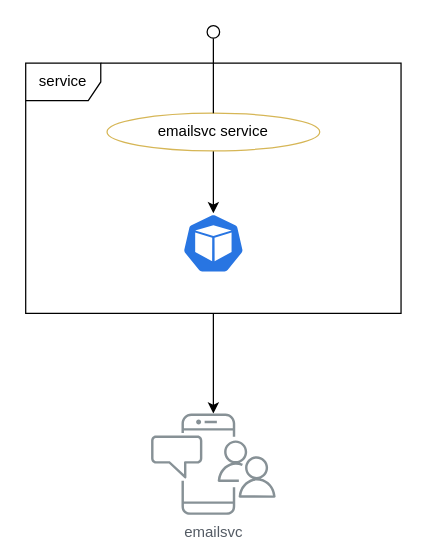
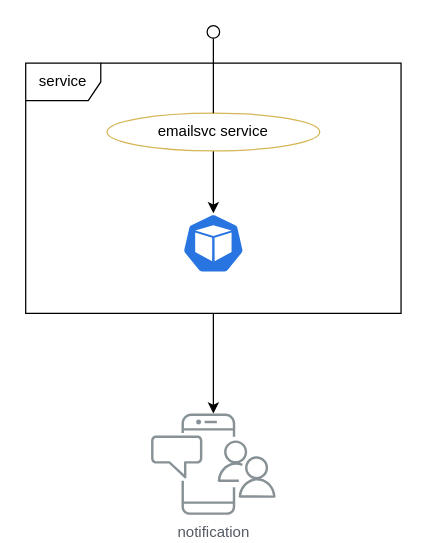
node "emailsvc": label "emailsvc" -> "notification"
